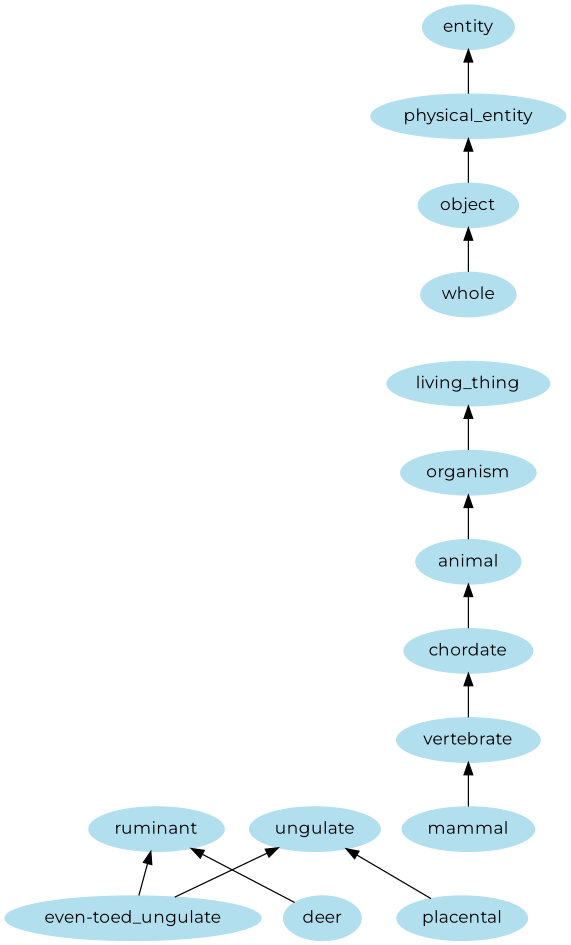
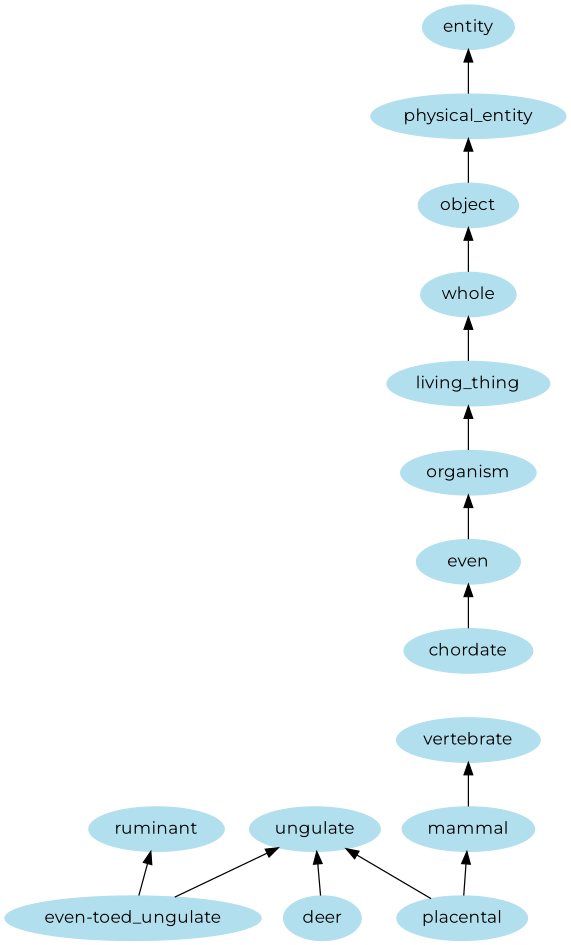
edge "living_thing" -> "whole": added
node "animal": label "animal" -> "even"
edge "vertebrate" -> "chordate": removed
edge "deer" -> "ruminant": now "deer" -> "ungulate"
edge "placental" -> "mammal": added
